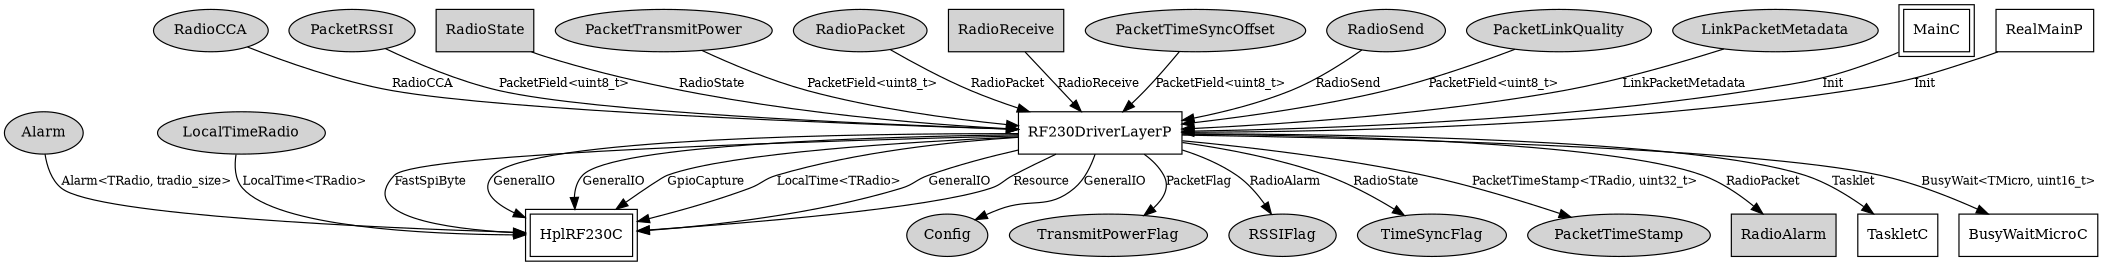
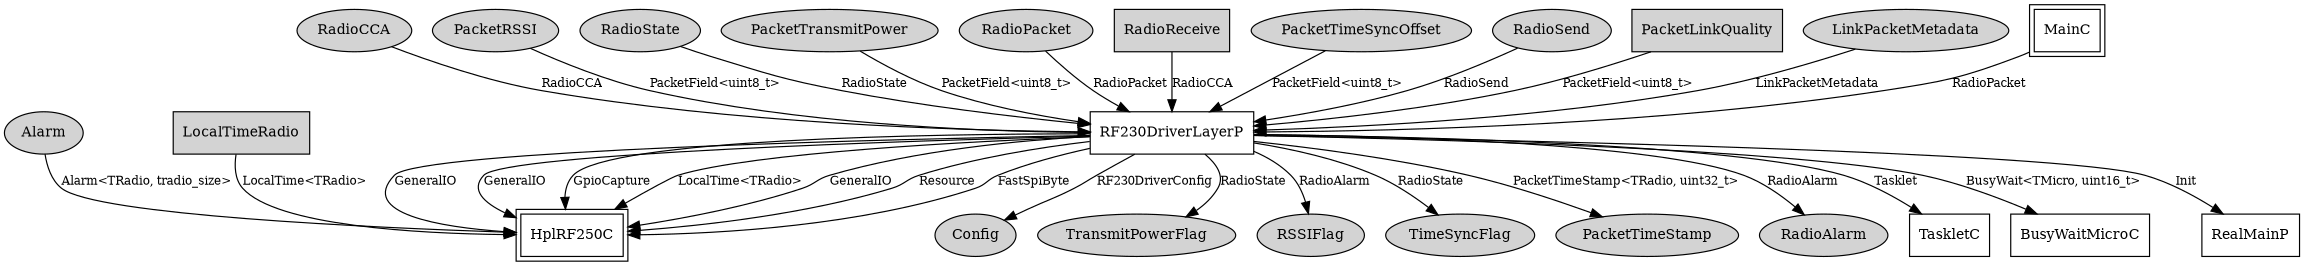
node "RadioState": shape box -> ellipse
node "PacketLinkQuality": shape ellipse -> box
edge "RadioReceive" -> "RF230DriverLayerP": label "RadioReceive" -> "RadioCCA"
edge "MainC" -> "RF230DriverLayerP": label "Init" -> "RadioPacket"
edge "RealMainP" -> "RF230DriverLayerP": reversed
node "LocalTimeRadio": shape ellipse -> box
edge "RF230DriverLayerP" -> "Config": label "GeneralIO" -> "RF230DriverConfig"
edge "RF230DriverLayerP" -> "TransmitPowerFlag": label "PacketFlag" -> "RadioState"
edge "RF230DriverLayerP" -> "RadioAlarm": label "RadioPacket" -> "RadioAlarm"
node "HplRF230C": label "HplRF230C" -> "HplRF250C"
node "RadioAlarm": shape box -> ellipse
